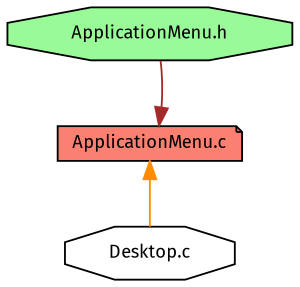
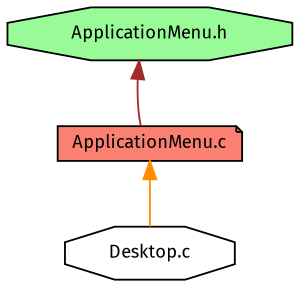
edge "ApplicationMenu.h" -> "ApplicationMenu.c": reversed
